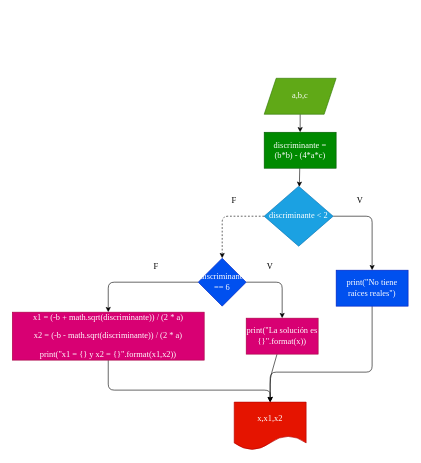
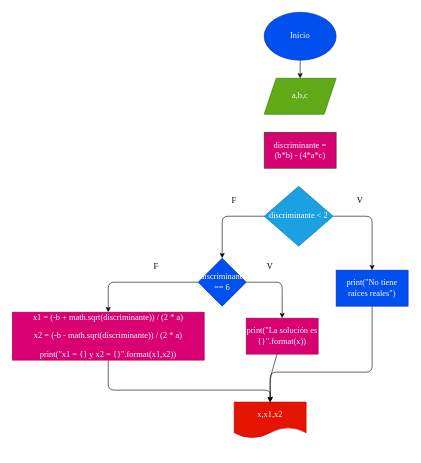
node "Inicio": added
edge "Inicio" -> "a,b,c": added
edge "a,b,c" -> "discriminante = (b*b) - (4*a*c)": removed
node "discriminante = (b*b) - (4*a*c)": fillcolor #008a00 -> #d80073
edge "discriminante = (b*b) - (4*a*c)" -> "discriminante < 2": removed
edge "discriminante < 2" -> "discriminante == 6": style dashed -> solid
node "x,x1,x2": size 72x48 -> 72x36
